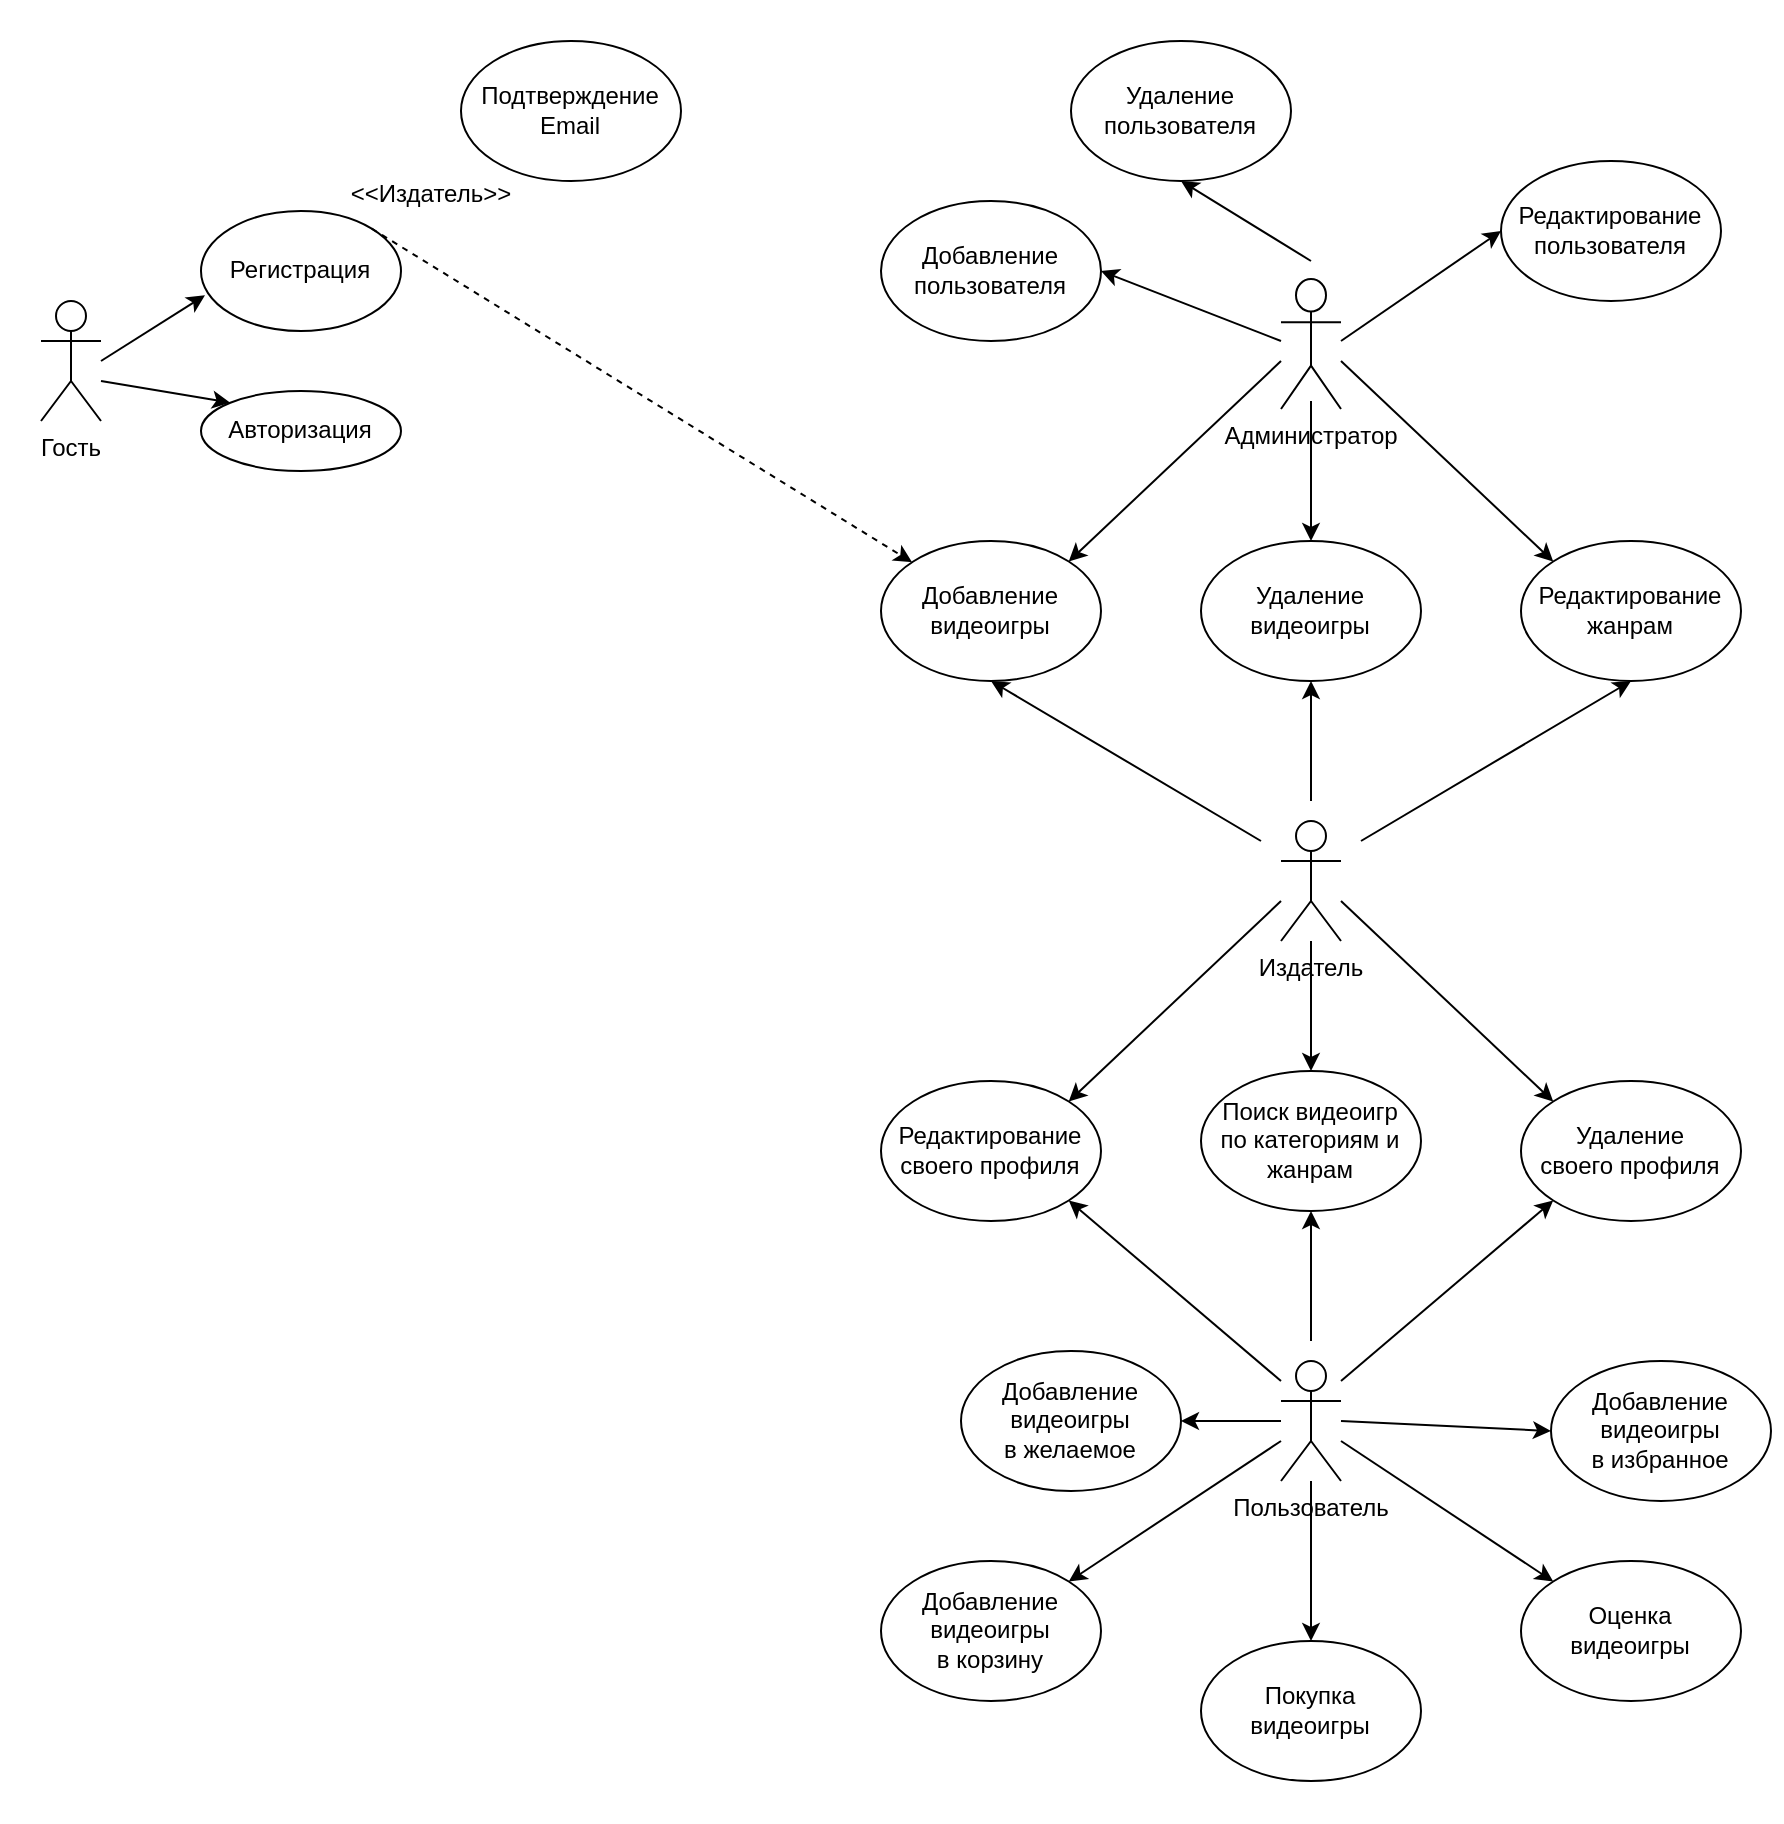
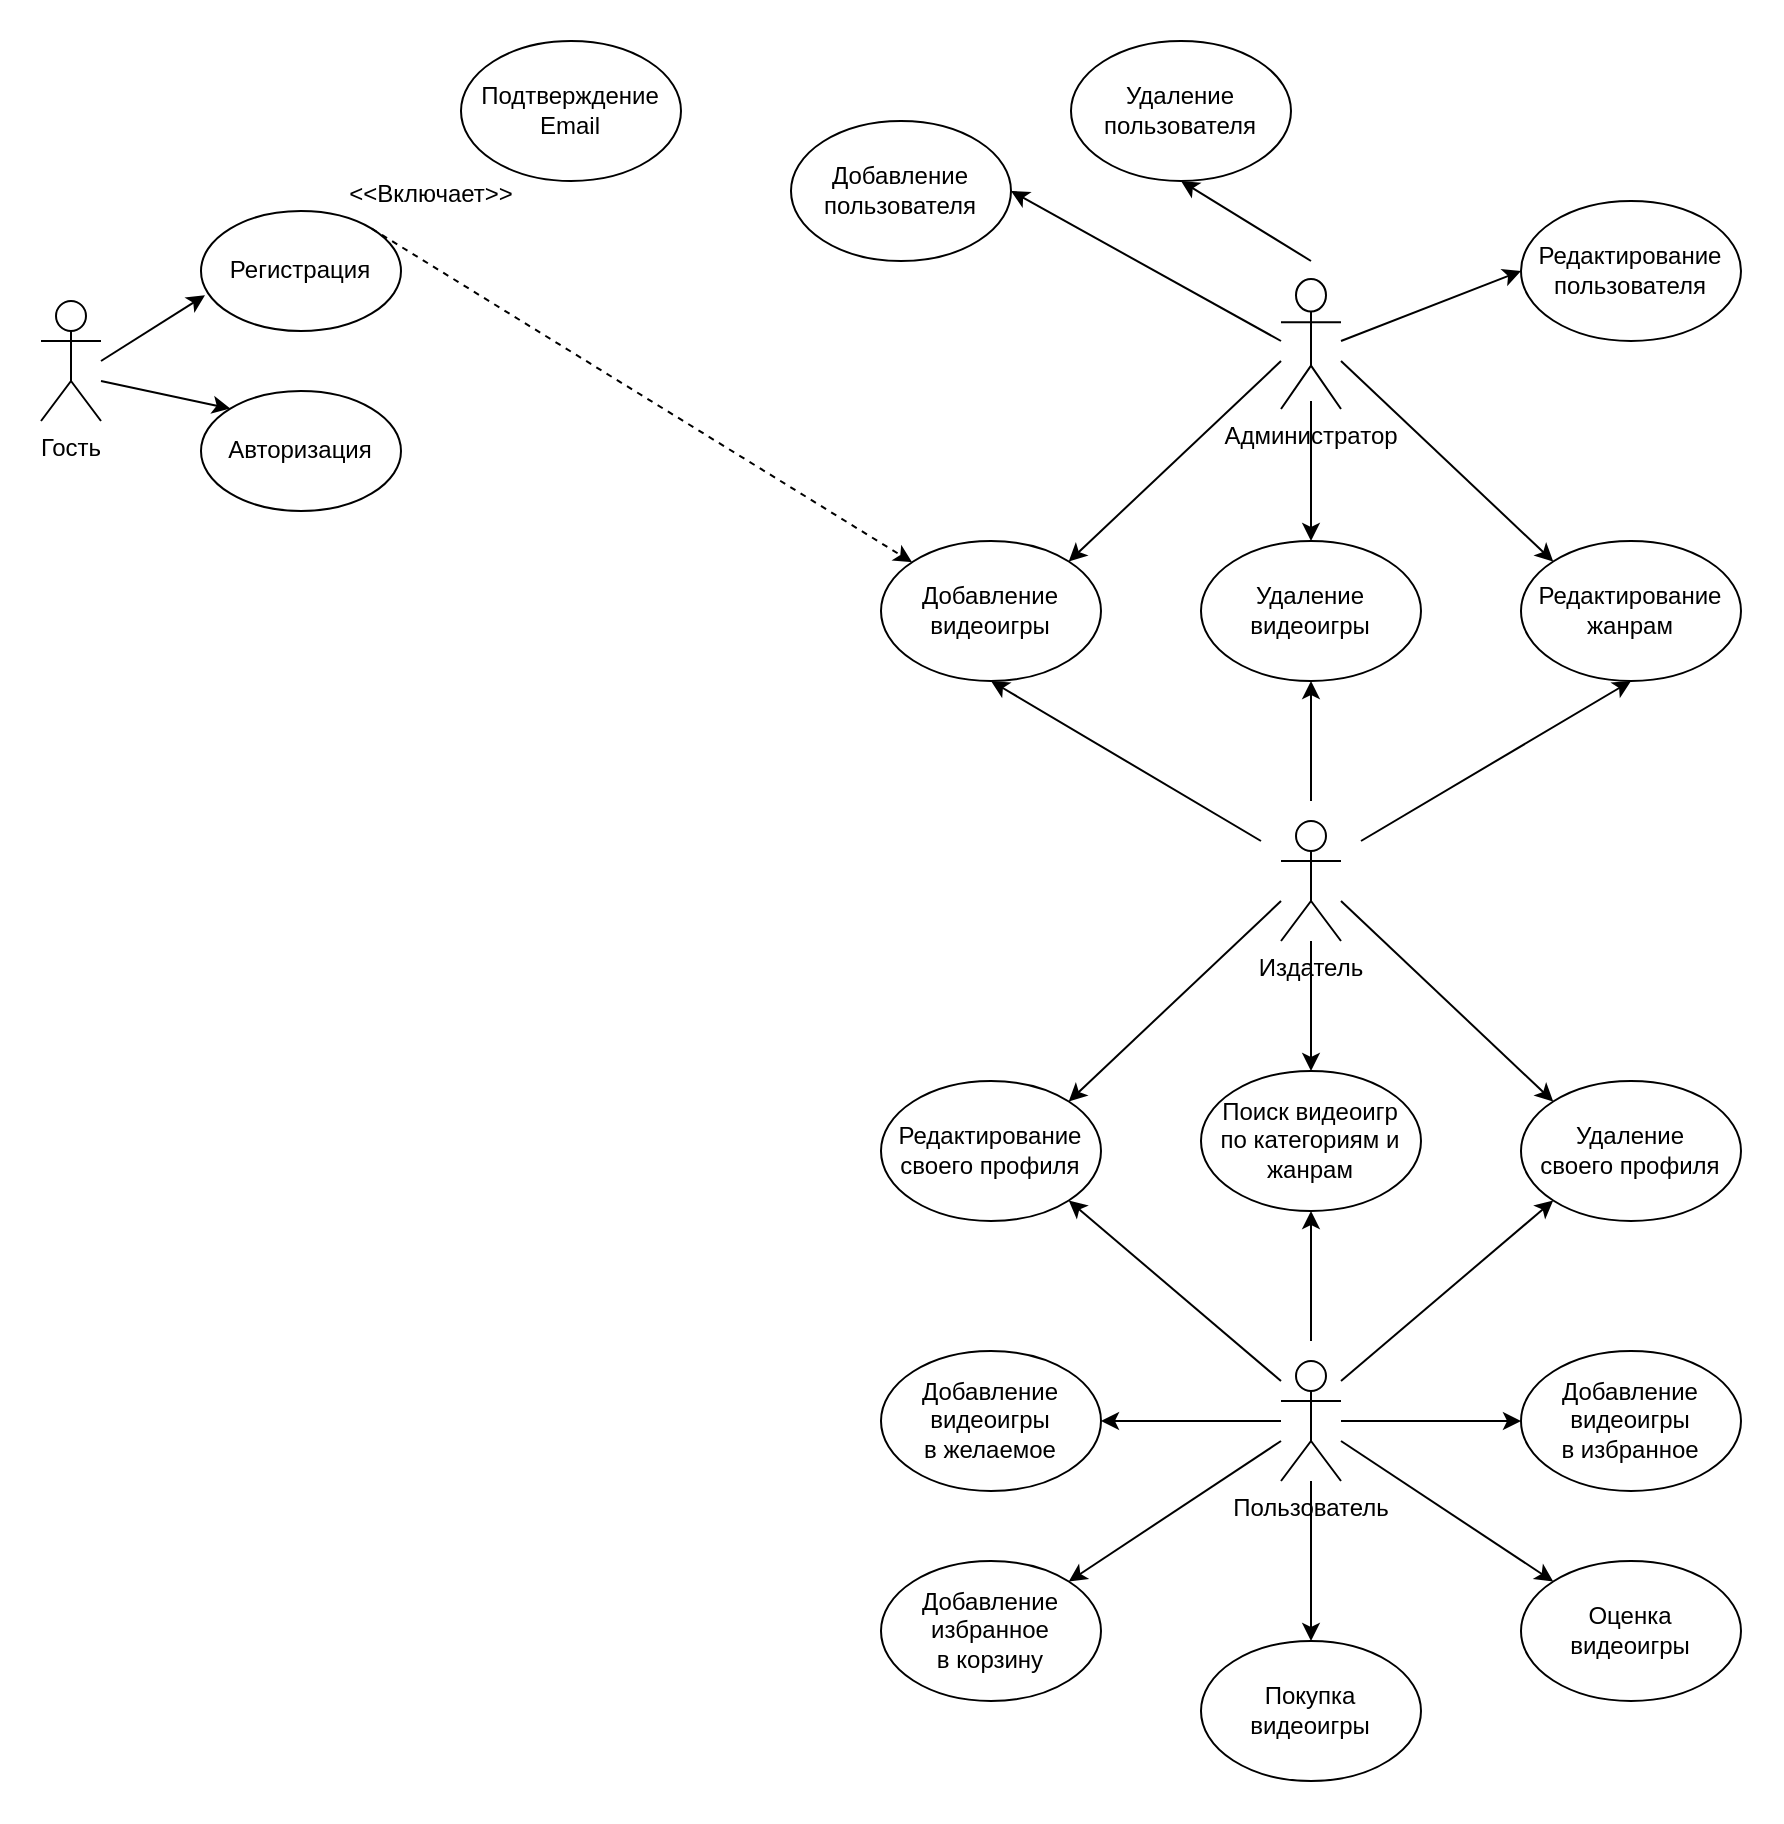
node "<<Издатель>>": label "<<Издатель>>" -> "<<Включает>>"
node "Редактирование пользователя": moved (1611, 231) -> (1631, 271)
node "Добавление пользователя": moved (991, 271) -> (901, 191)
node "Авторизация": size 200x80 -> 200x120
node "Добавление видеоигры в желаемое": moved (1071, 1421) -> (991, 1421)
node "Добавление видеоигры в избранное": moved (1661, 1431) -> (1631, 1421)
node "Добавление видеоигры в корзину": label "Добавление видеоигры в корзину" -> "Добавление избранное в корзину"
